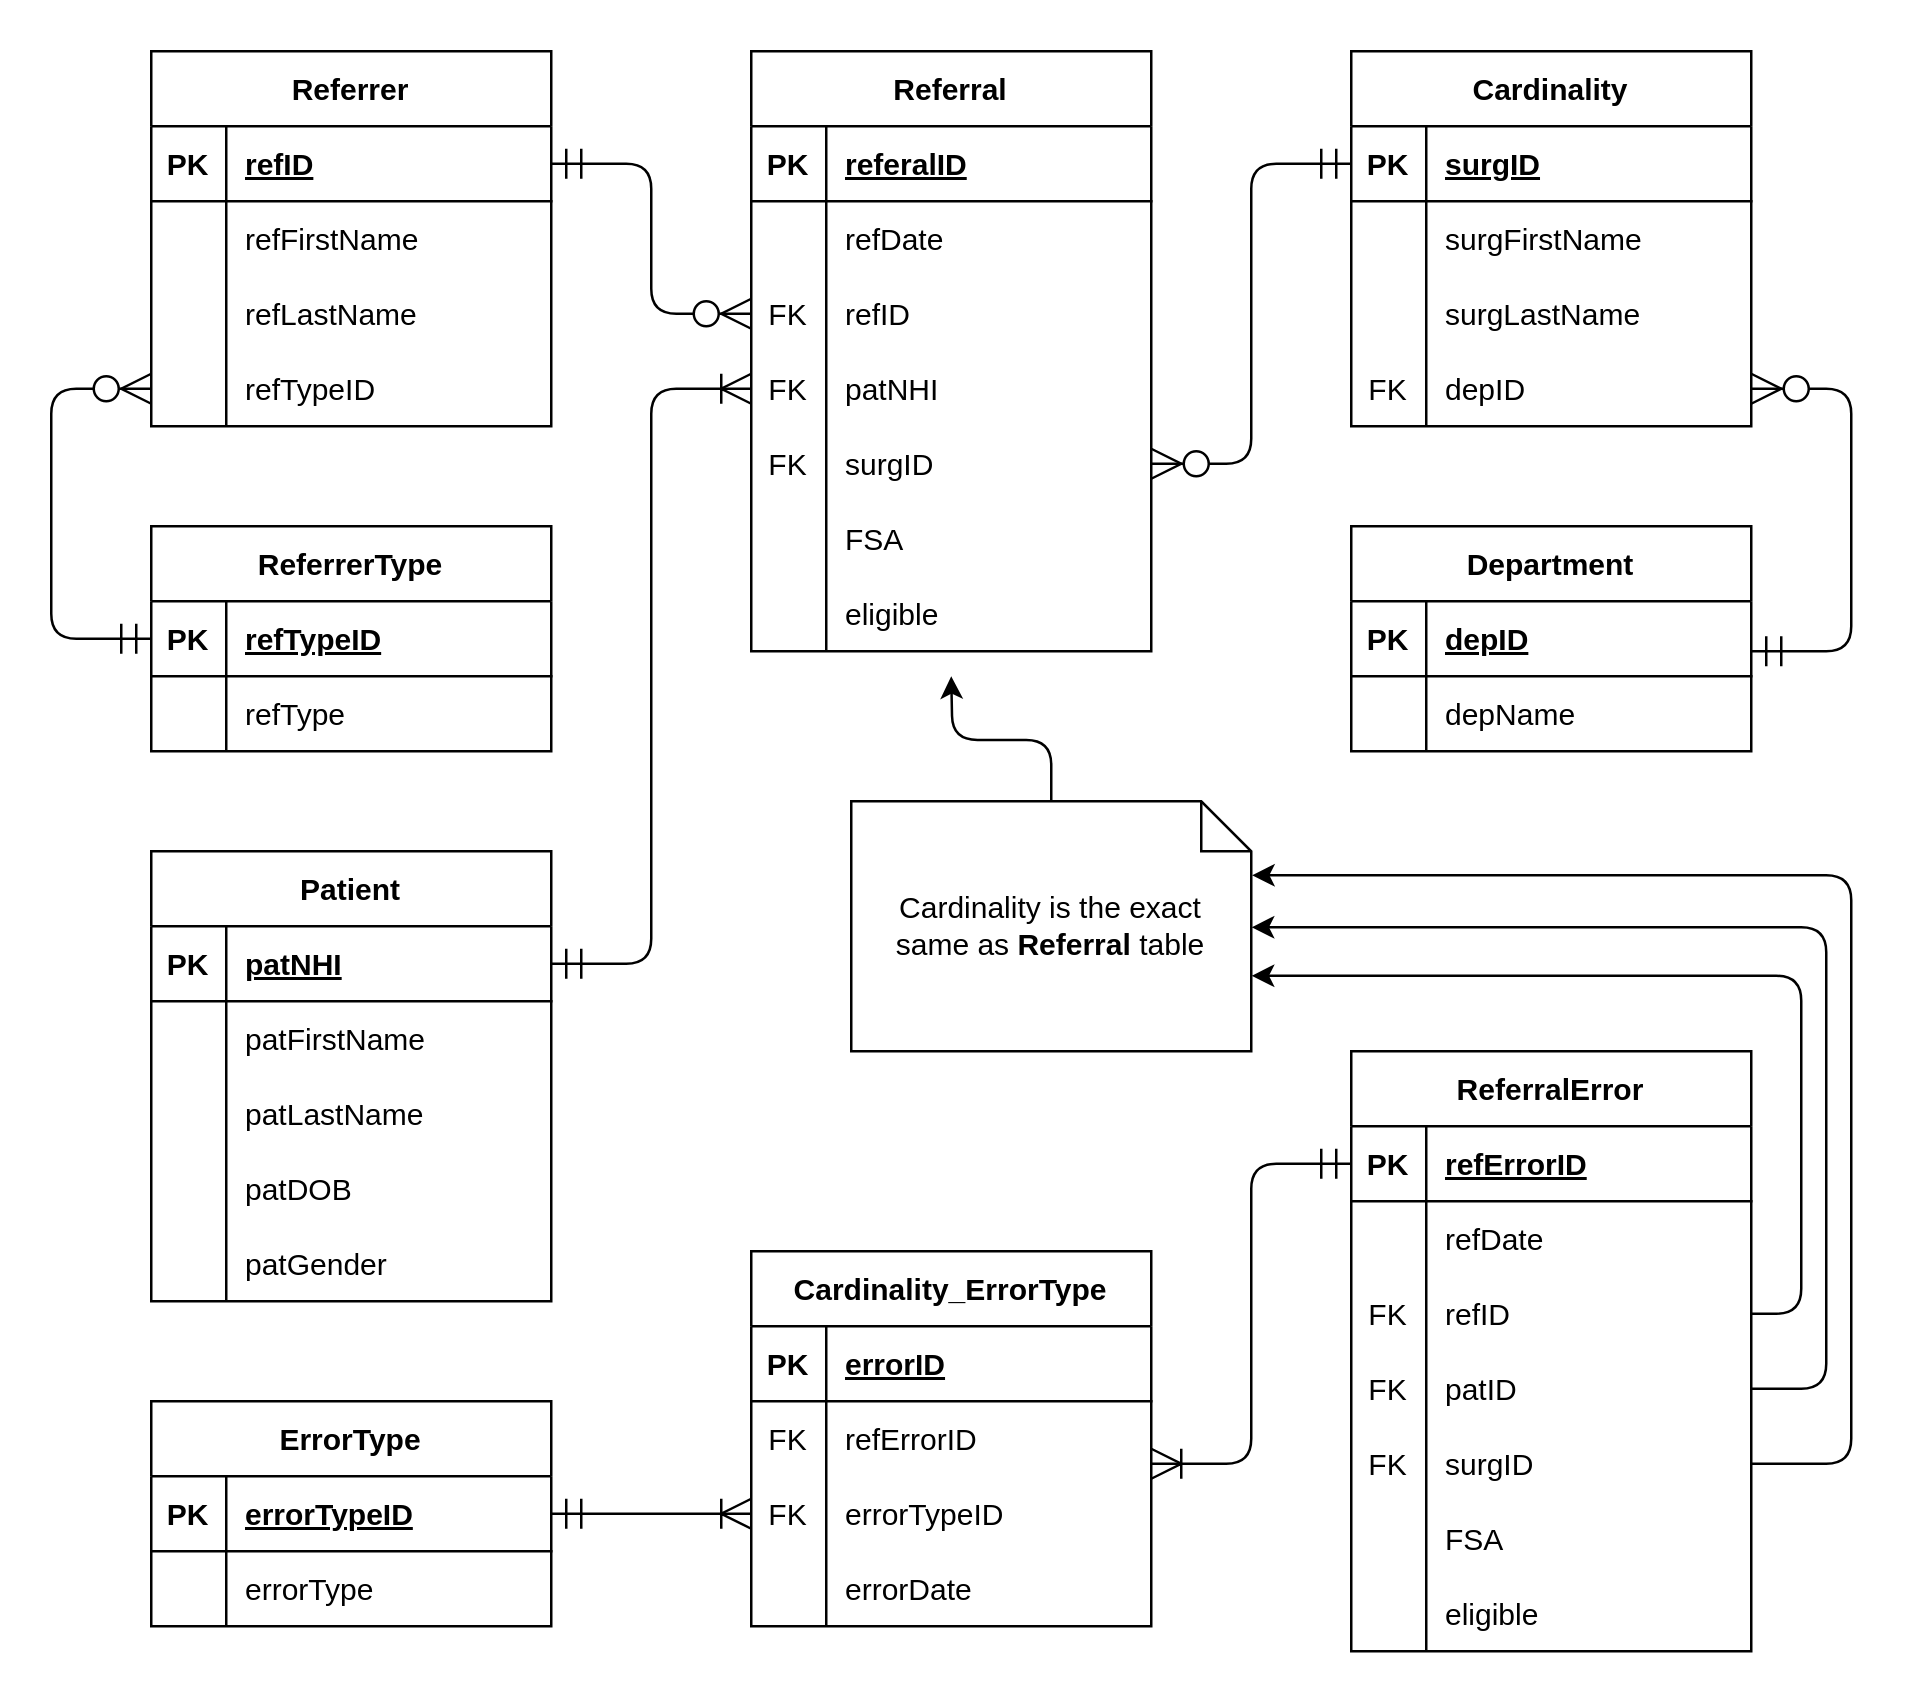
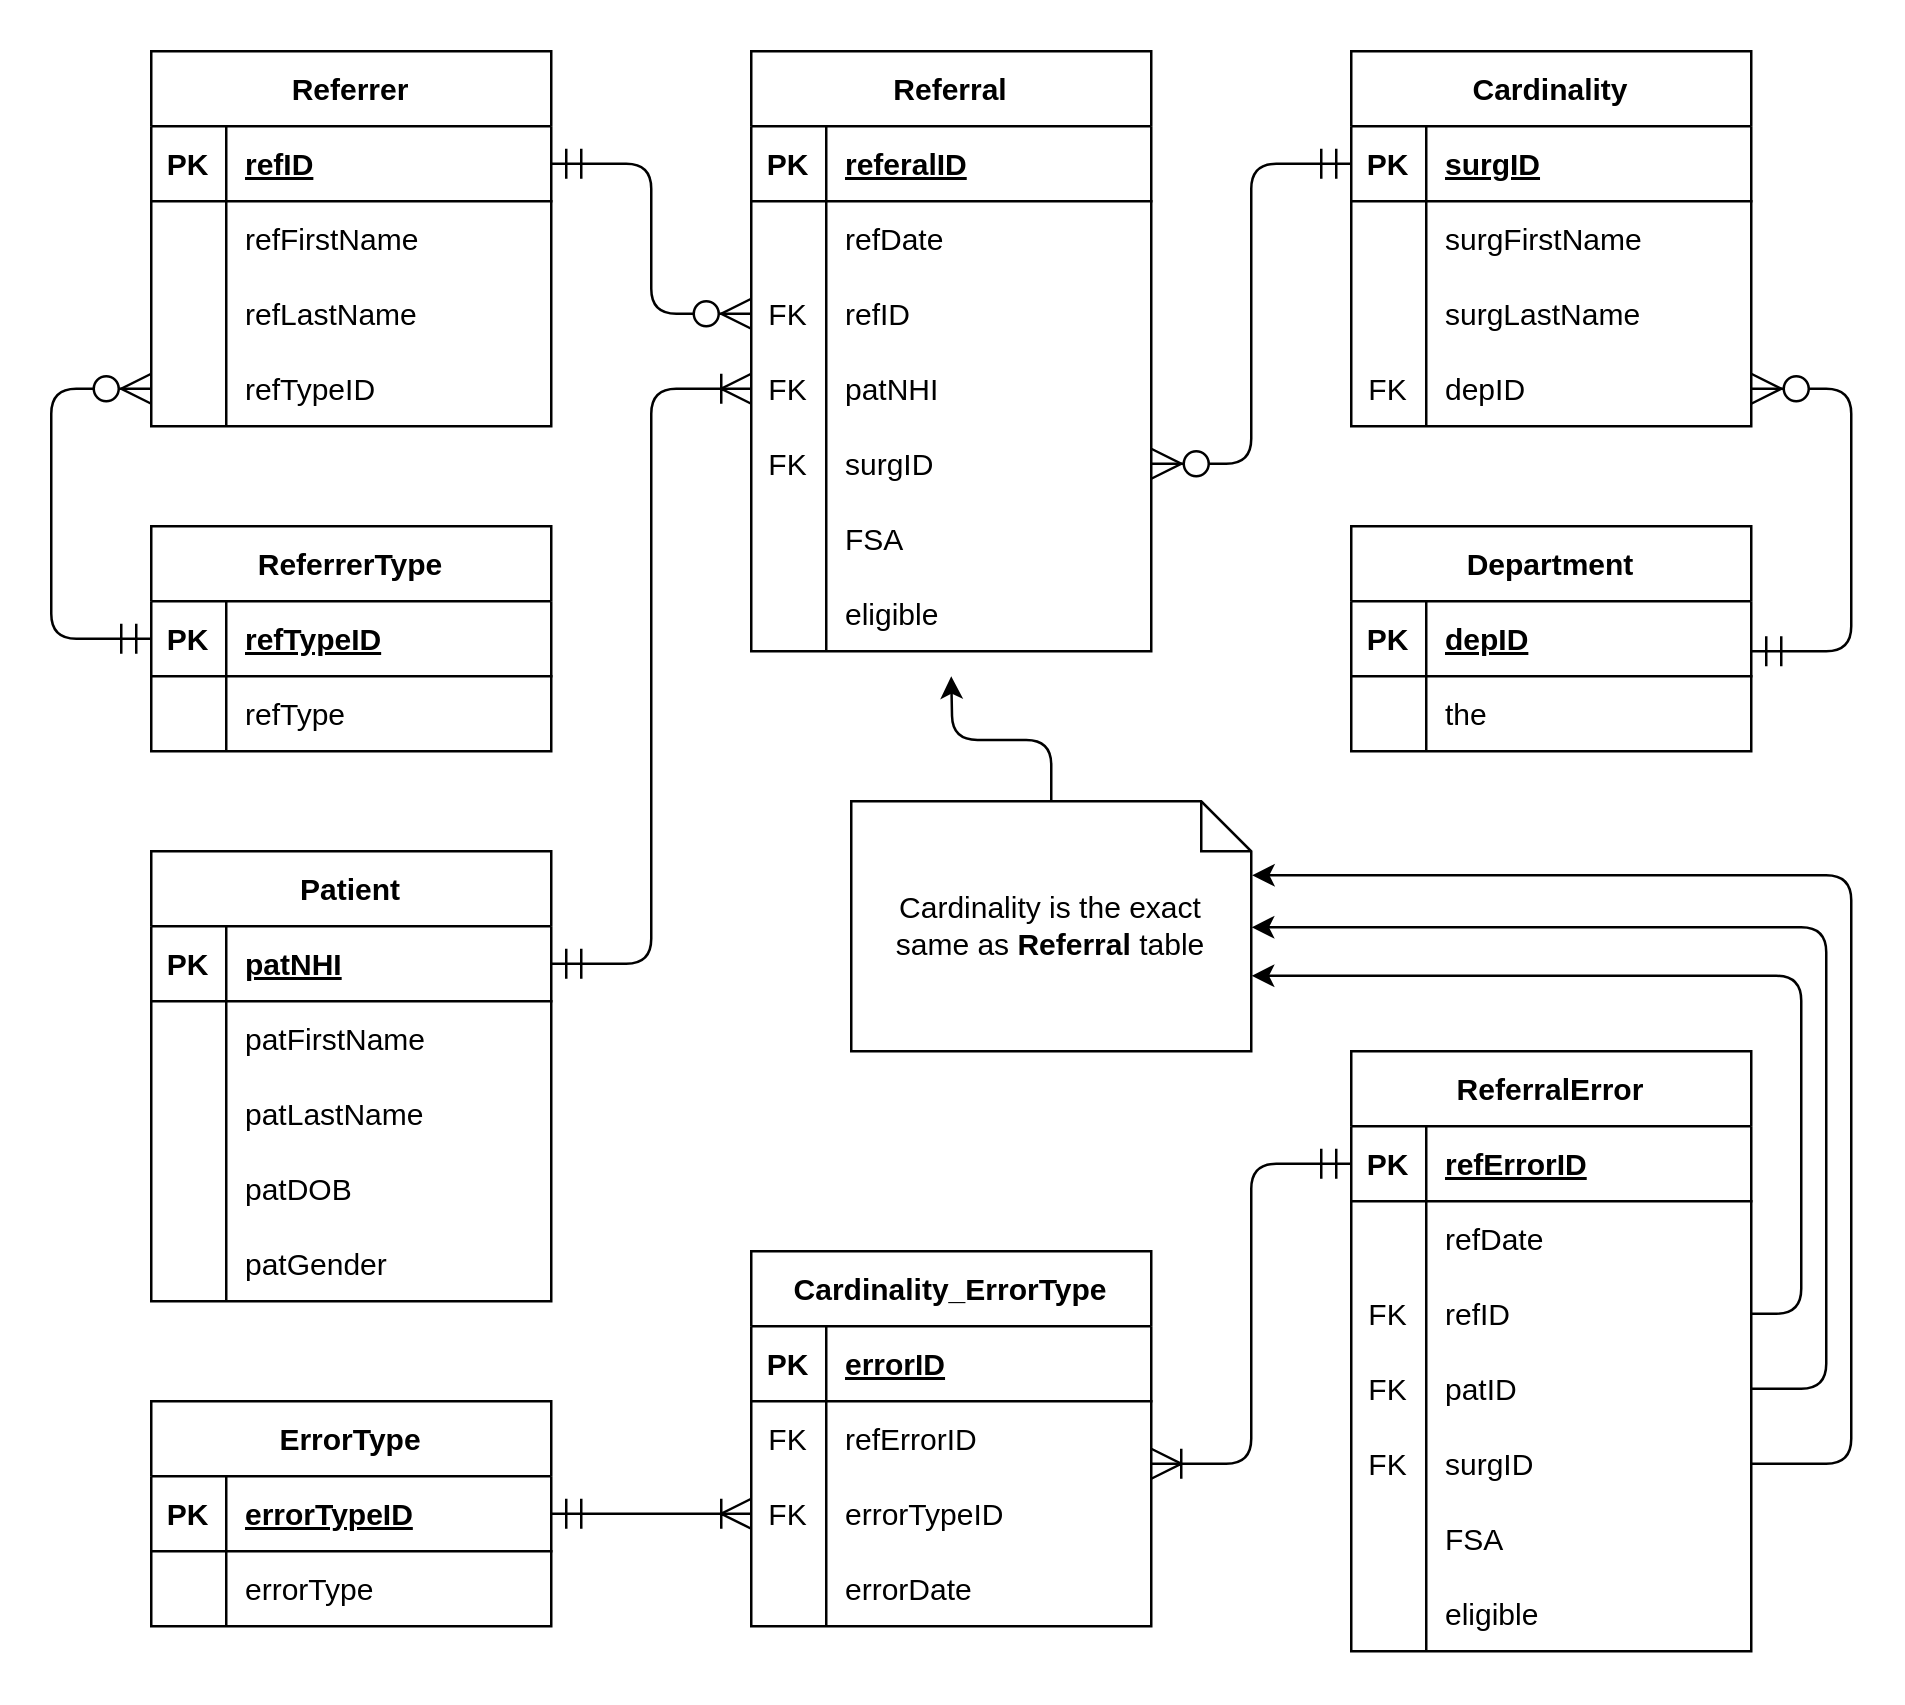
node "depName": label "depName" -> "the"
